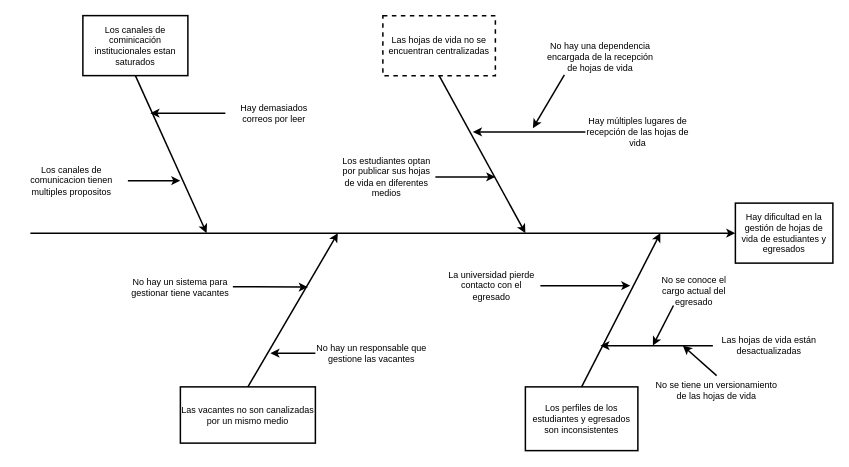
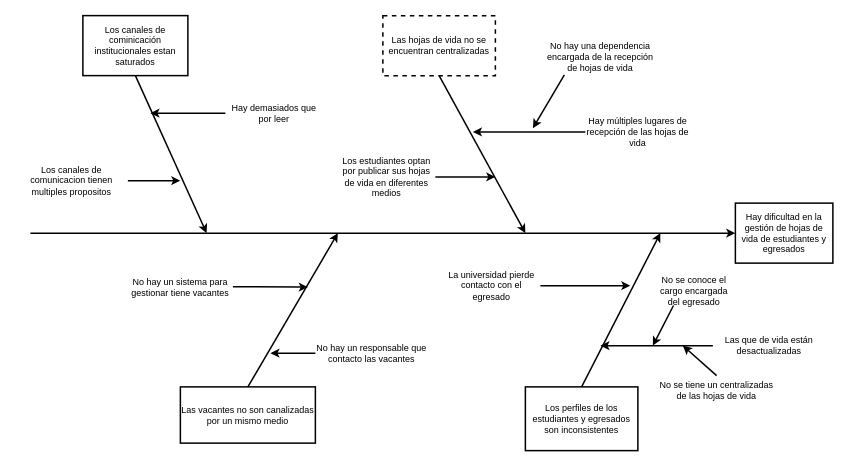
node "Hay demasiados correos por leer": label "Hay demasiados correos por leer" -> "Hay demasiados que por leer"
node "No se conoce el cargo actual del egresado": label "No se conoce el cargo actual del egresado" -> "No se conoce el cargo encargada del egresado"
node "Las hojas de vida están desactualizadas": label "Las hojas de vida están desactualizadas" -> "Las que de vida están desactualizadas"
node "No hay un responsable que gestione las vacantes": label "No hay un responsable que gestione las vacantes" -> "No hay un responsable que contacto las vacantes"
node "No se tiene un versionamiento de las hojas de vida": label "No se tiene un versionamiento de las hojas de vida" -> "No se tiene un centralizadas de las hojas de vida"
